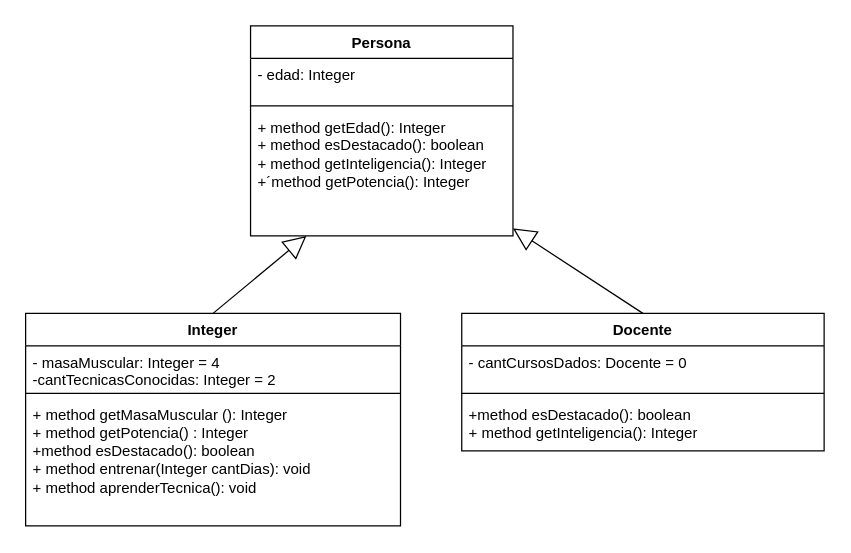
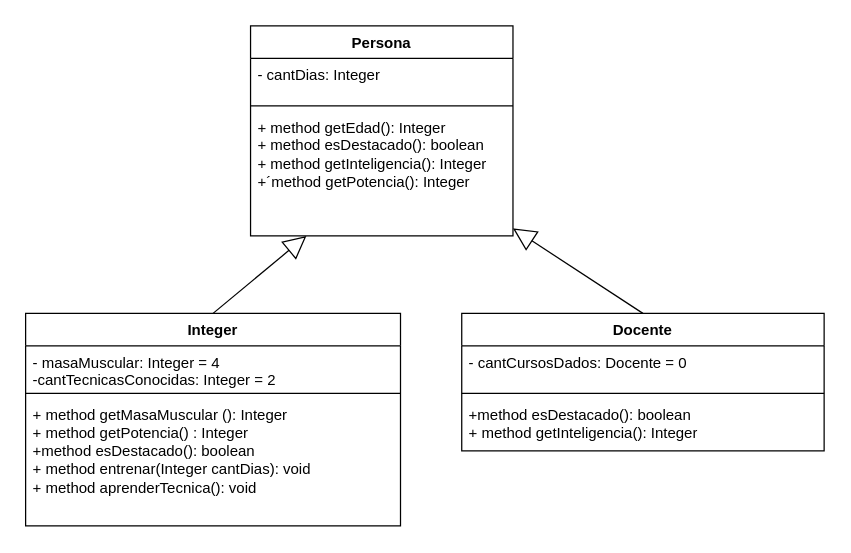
node "- edad: Integer": label "- edad: Integer" -> "- cantDias: Integer"
